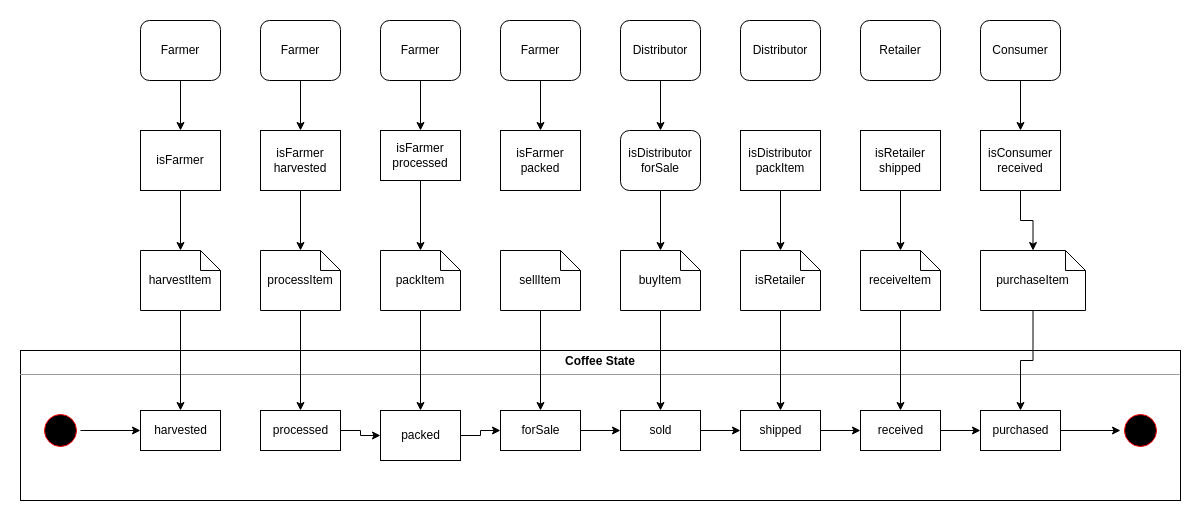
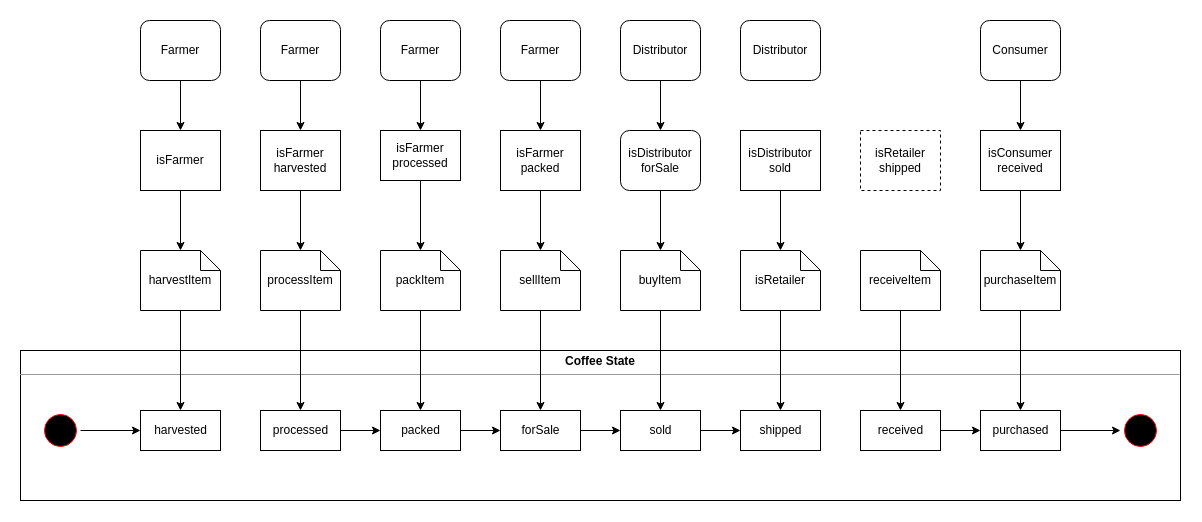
node "Retailer": removed
node "isDistributor packItem": label "isDistributor packItem" -> "isDistributor sold"
node "isRetailer shipped": style solid -> dashed
edge "isFarmer packed" -> "sellItem": added
edge "isRetailer shipped" -> "receiveItem": removed
node "purchaseItem": size 105x60 -> 80x60
edge "shipped" -> "received": removed
node "packed": size 80x50 -> 80x40
